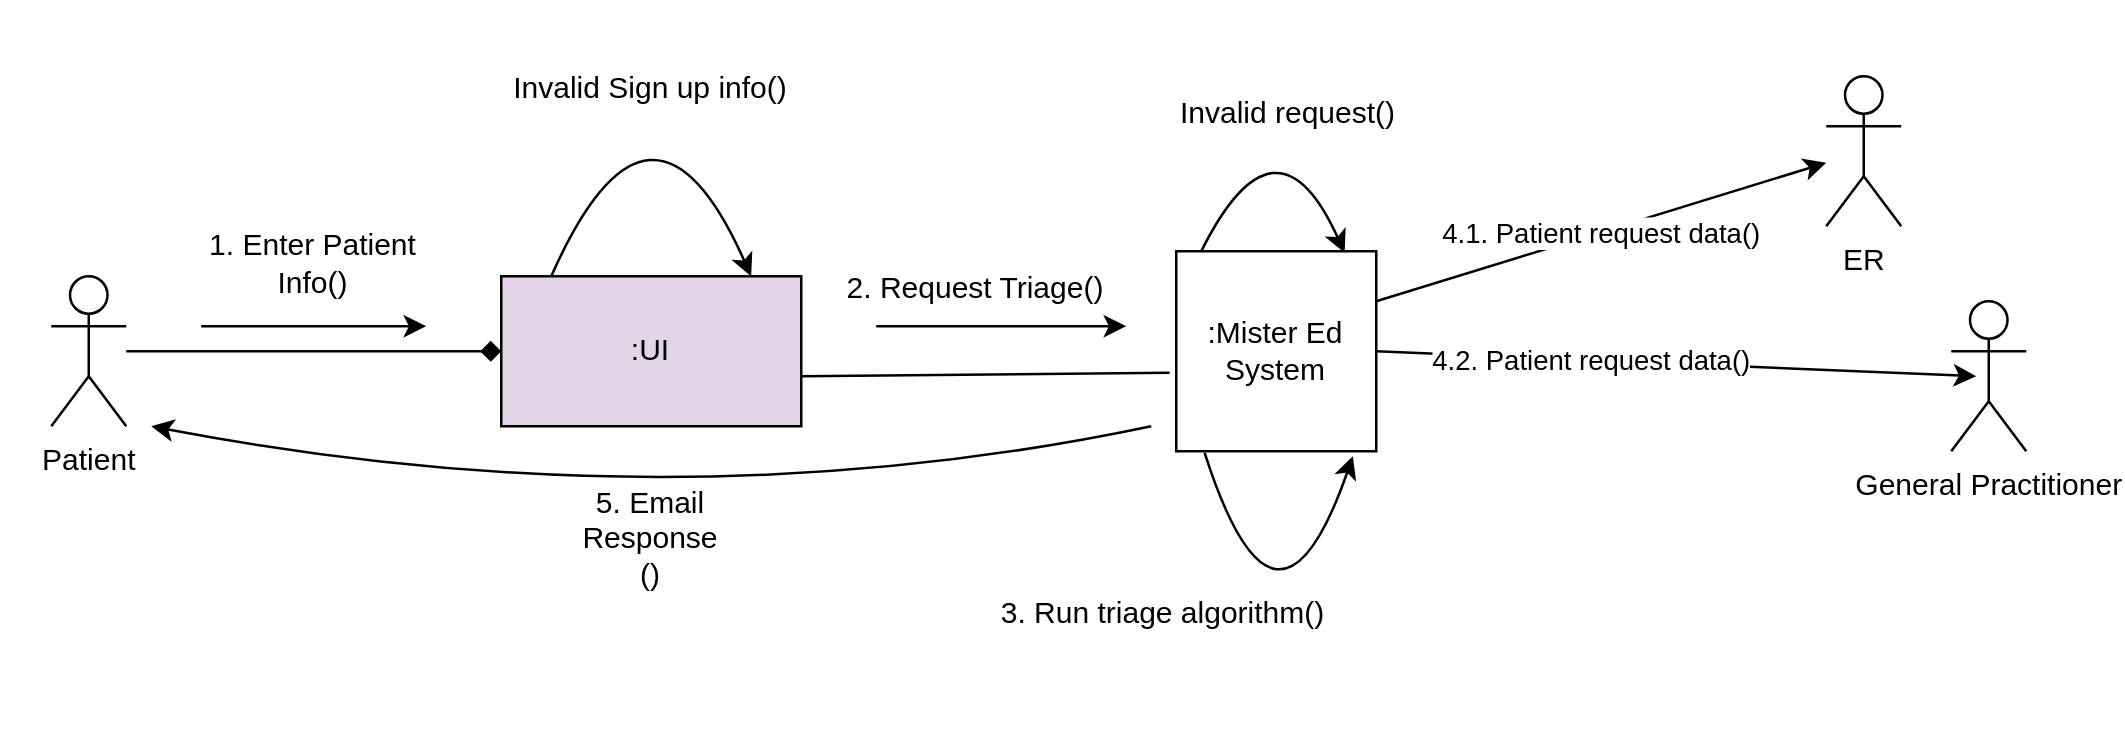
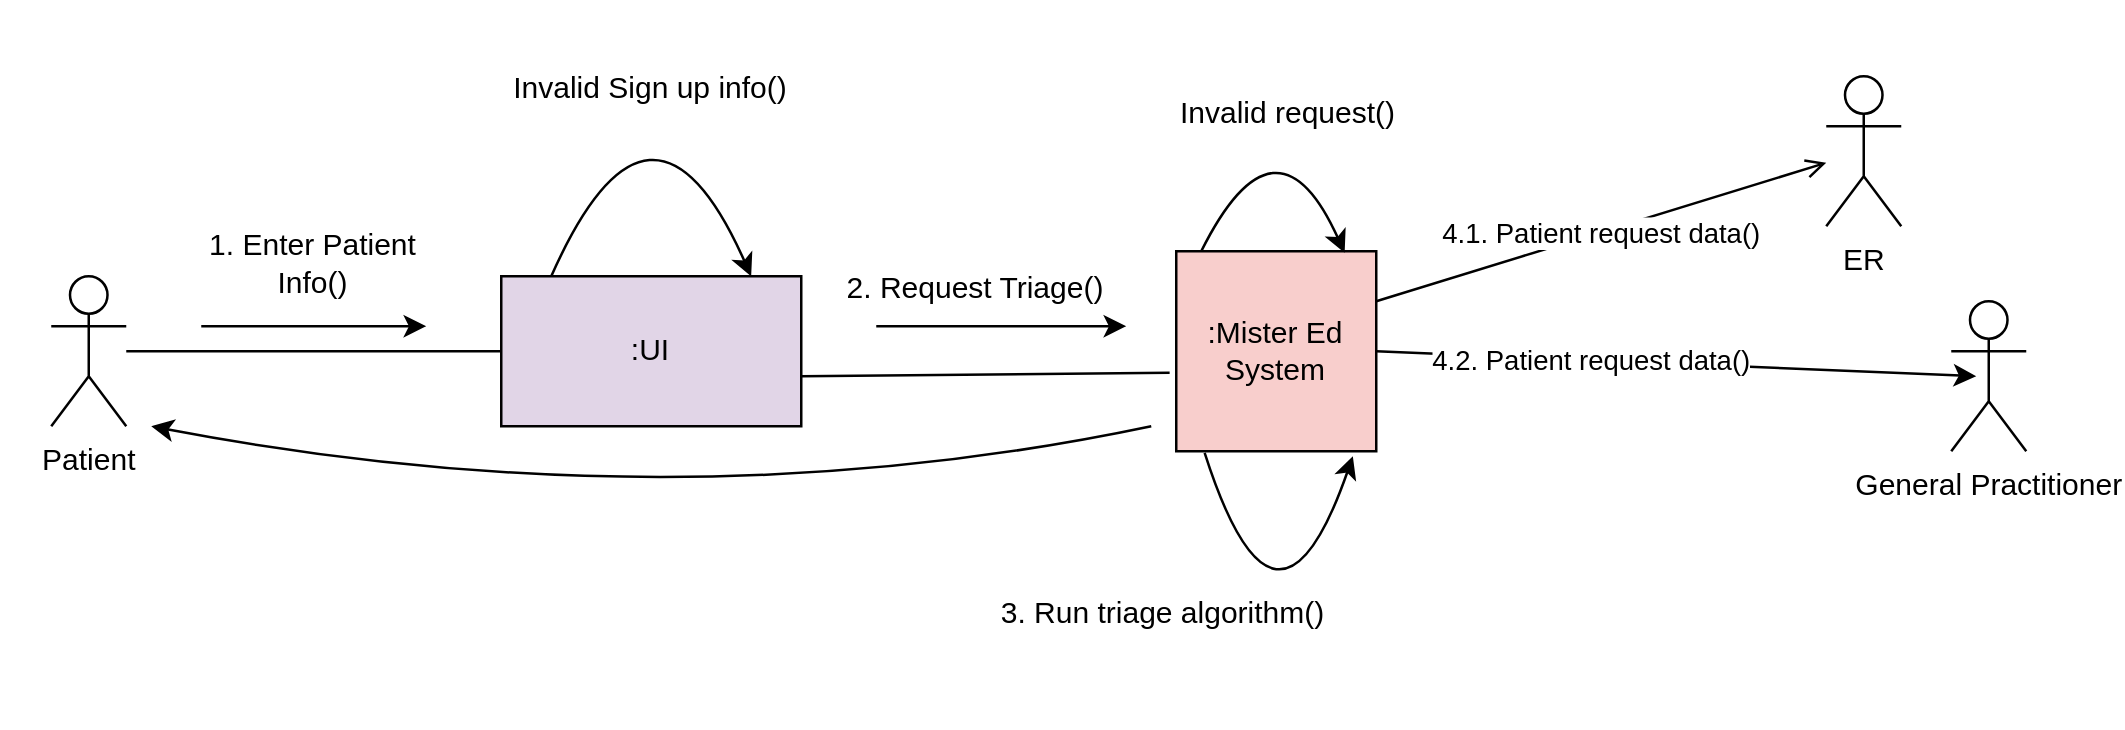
edge ":Mister Ed System" -> "ER": arrowhead classic -> open
edge "Patient" -> ":UI": arrowhead diamond -> none
node ":Mister Ed System": fillcolor #ffffff -> #f8cecc
node "5. Email Response ()": removed
